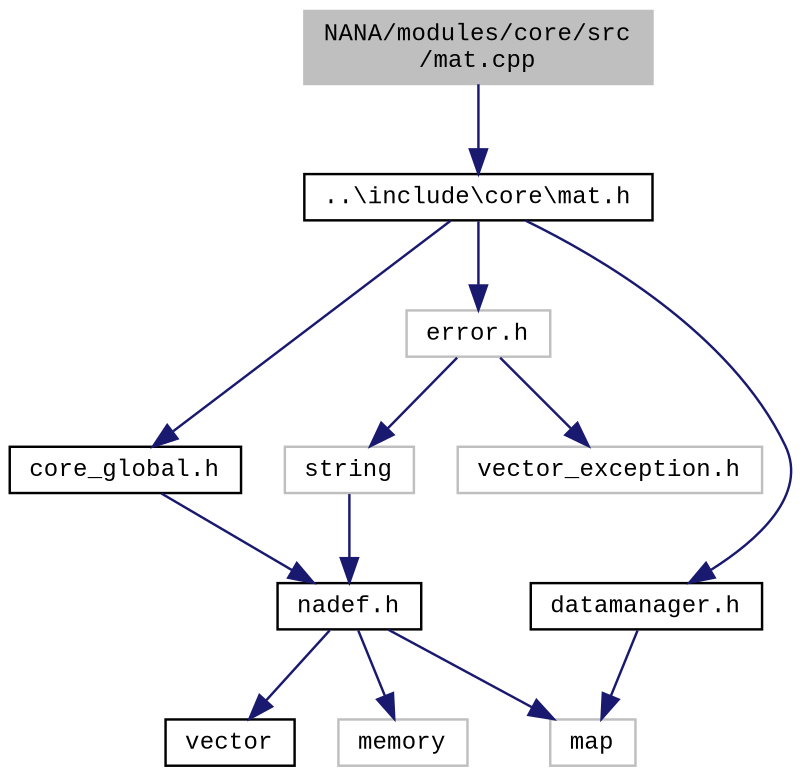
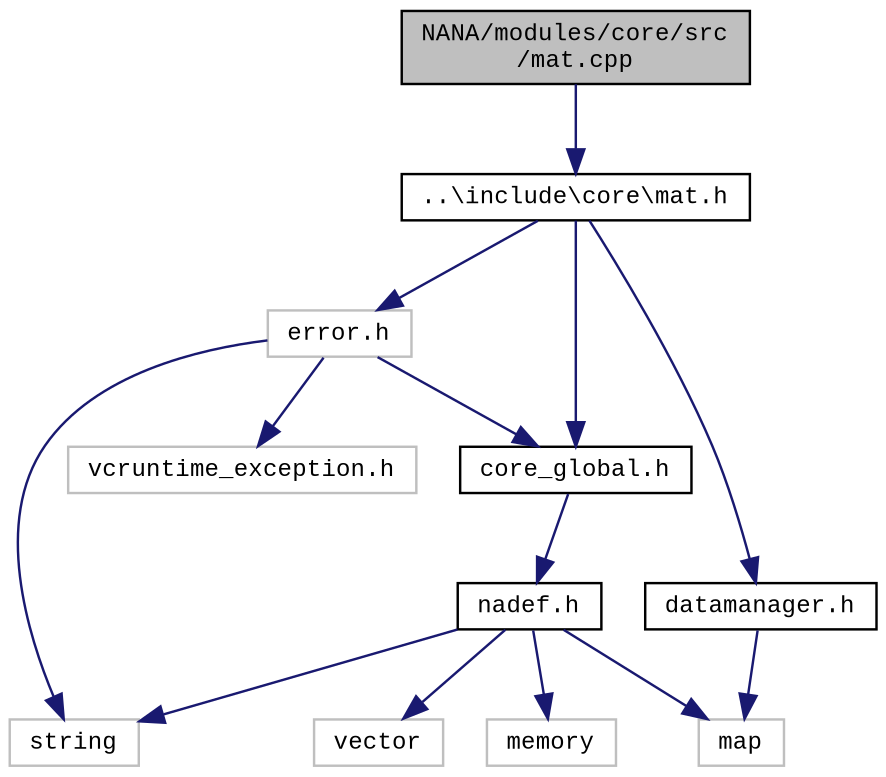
node "NANA/modules/core/src /mat.cpp": color grey75 -> black
edge "error.h" -> "core_global.h": added
node "vector_exception.h": label "vector_exception.h" -> "vcruntime_exception.h"
edge "string" -> "nadef.h": reversed
node "vector": color black -> grey75
